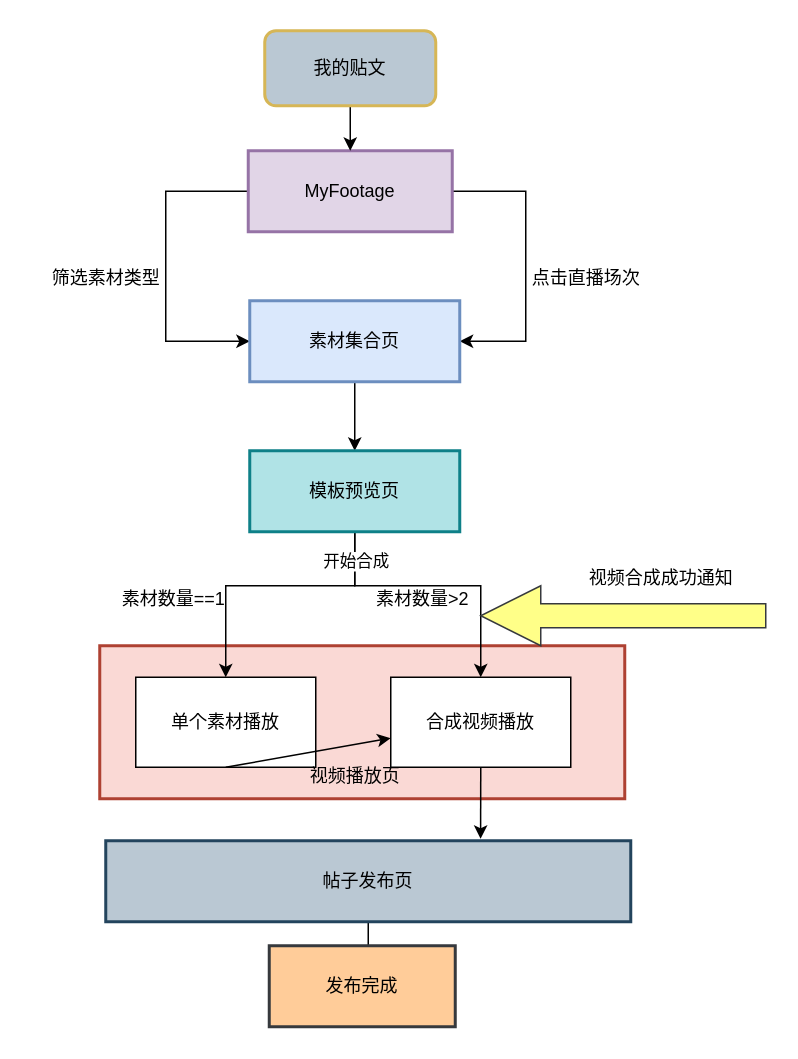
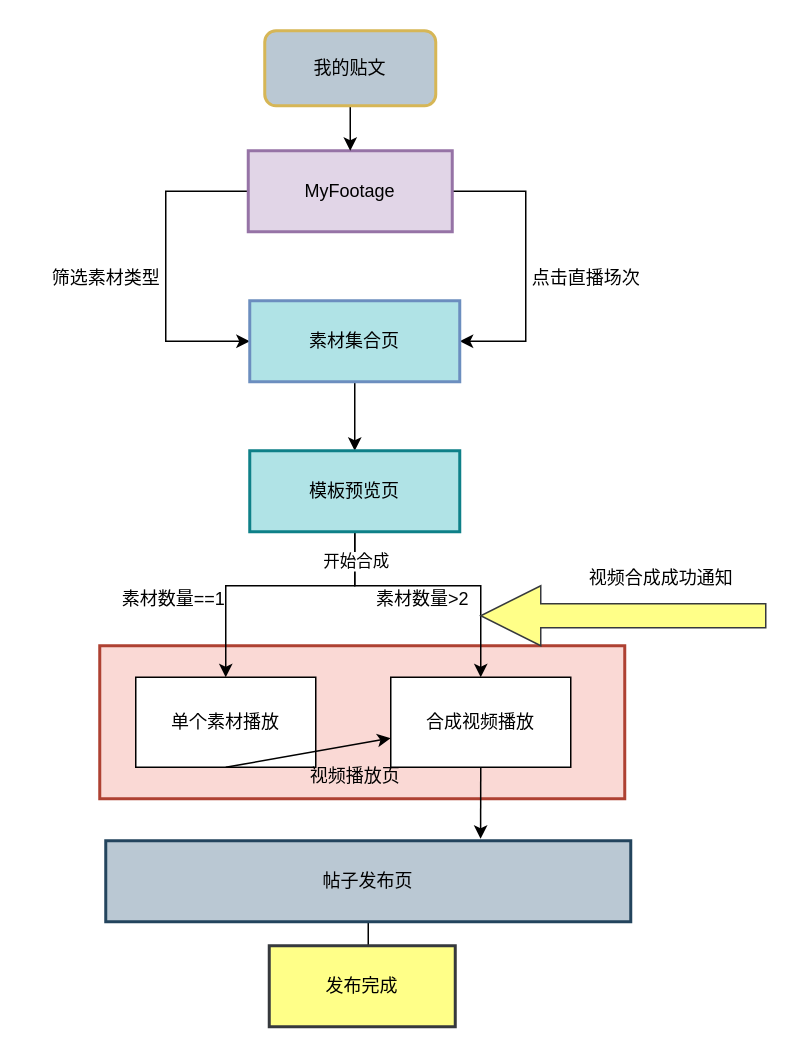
node "素材集合页": fillcolor #dae8fc -> #b0e3e6
node "发布完成": fillcolor #ffcc99 -> #ffff88
